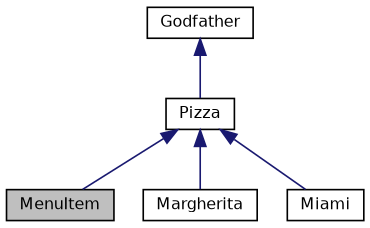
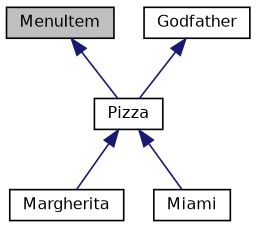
edge "MenuItem" -> "Pizza": reversed
